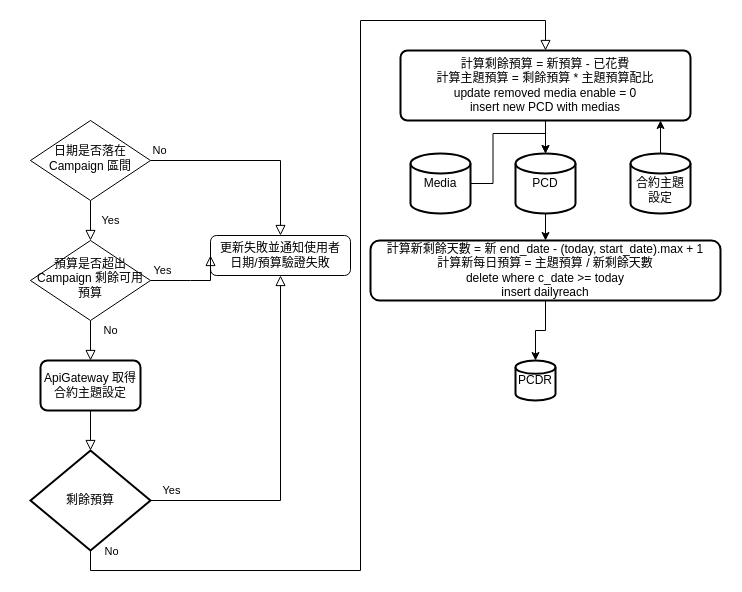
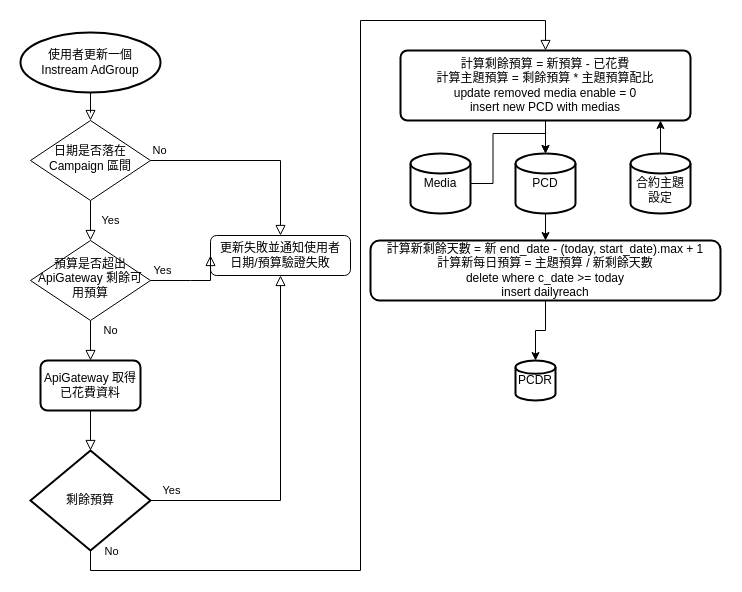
node "使用者更新一個 Instream AdGroup": added
edge "使用者更新一個 Instream AdGroup" -> "日期是否落在 Campaign 區間": added
node "預算是否超出 Campaign 剩餘可用預算": label "預算是否超出 Campaign 剩餘可用預算" -> "預算是否超出 ApiGateway 剩餘可用預算"
node "ApiGateway 取得 合約主題設定": label "ApiGateway 取得 合約主題設定" -> "ApiGateway 取得 已花費資料"
